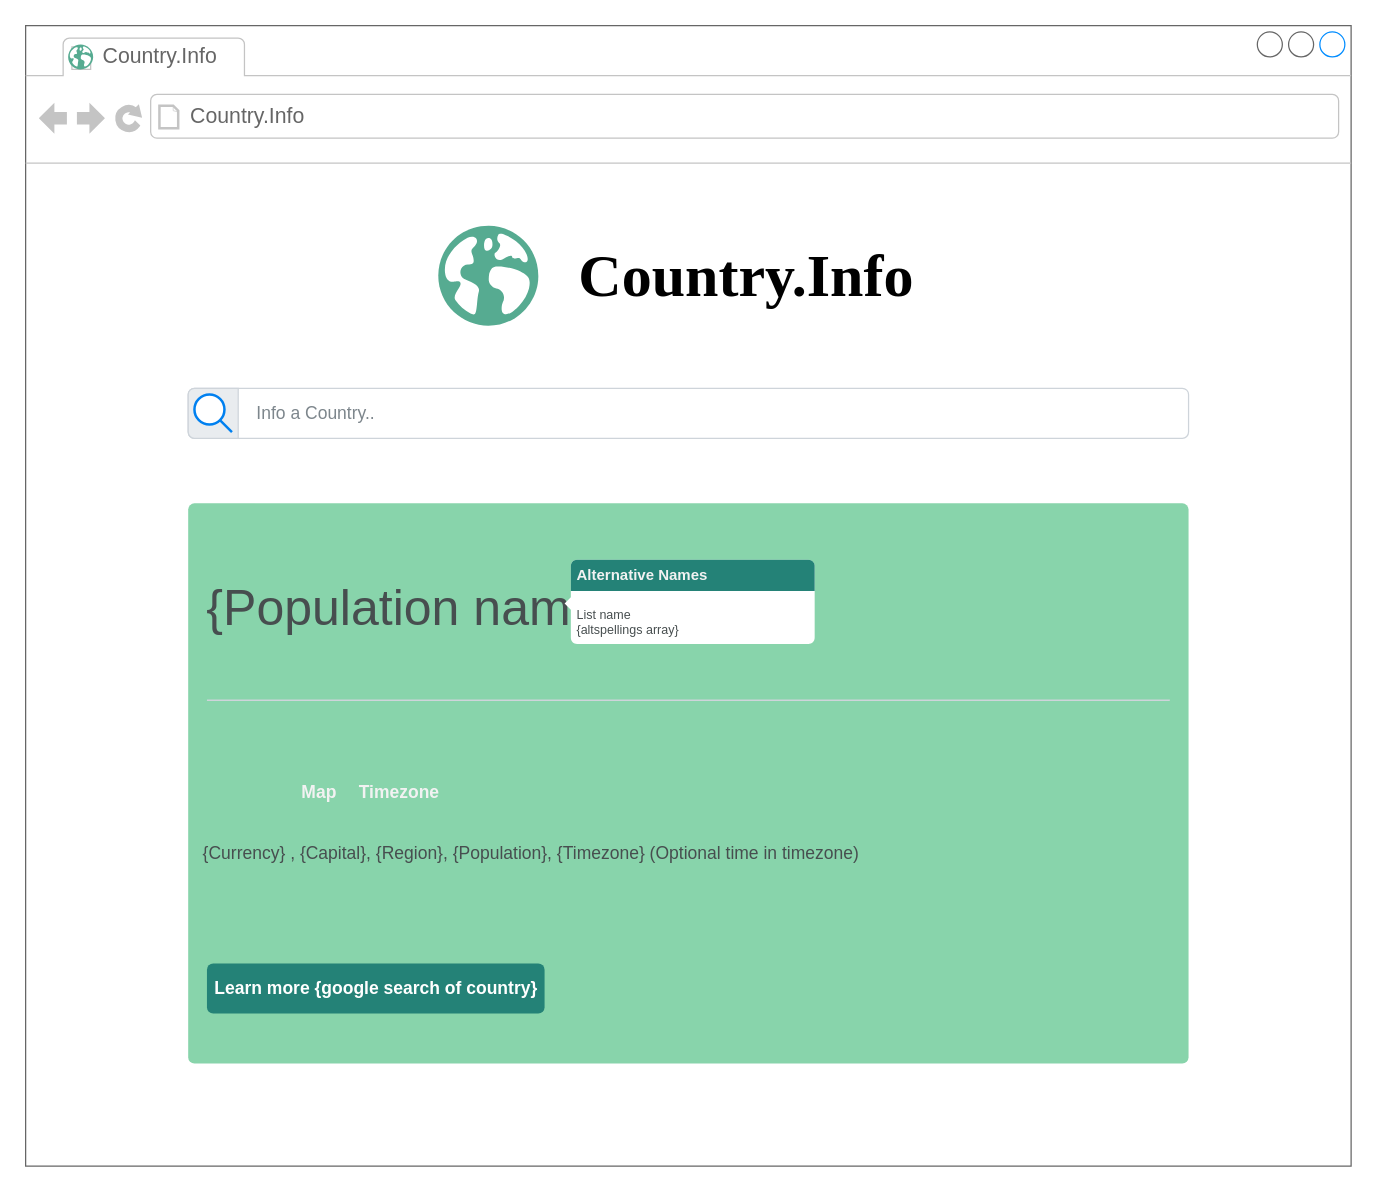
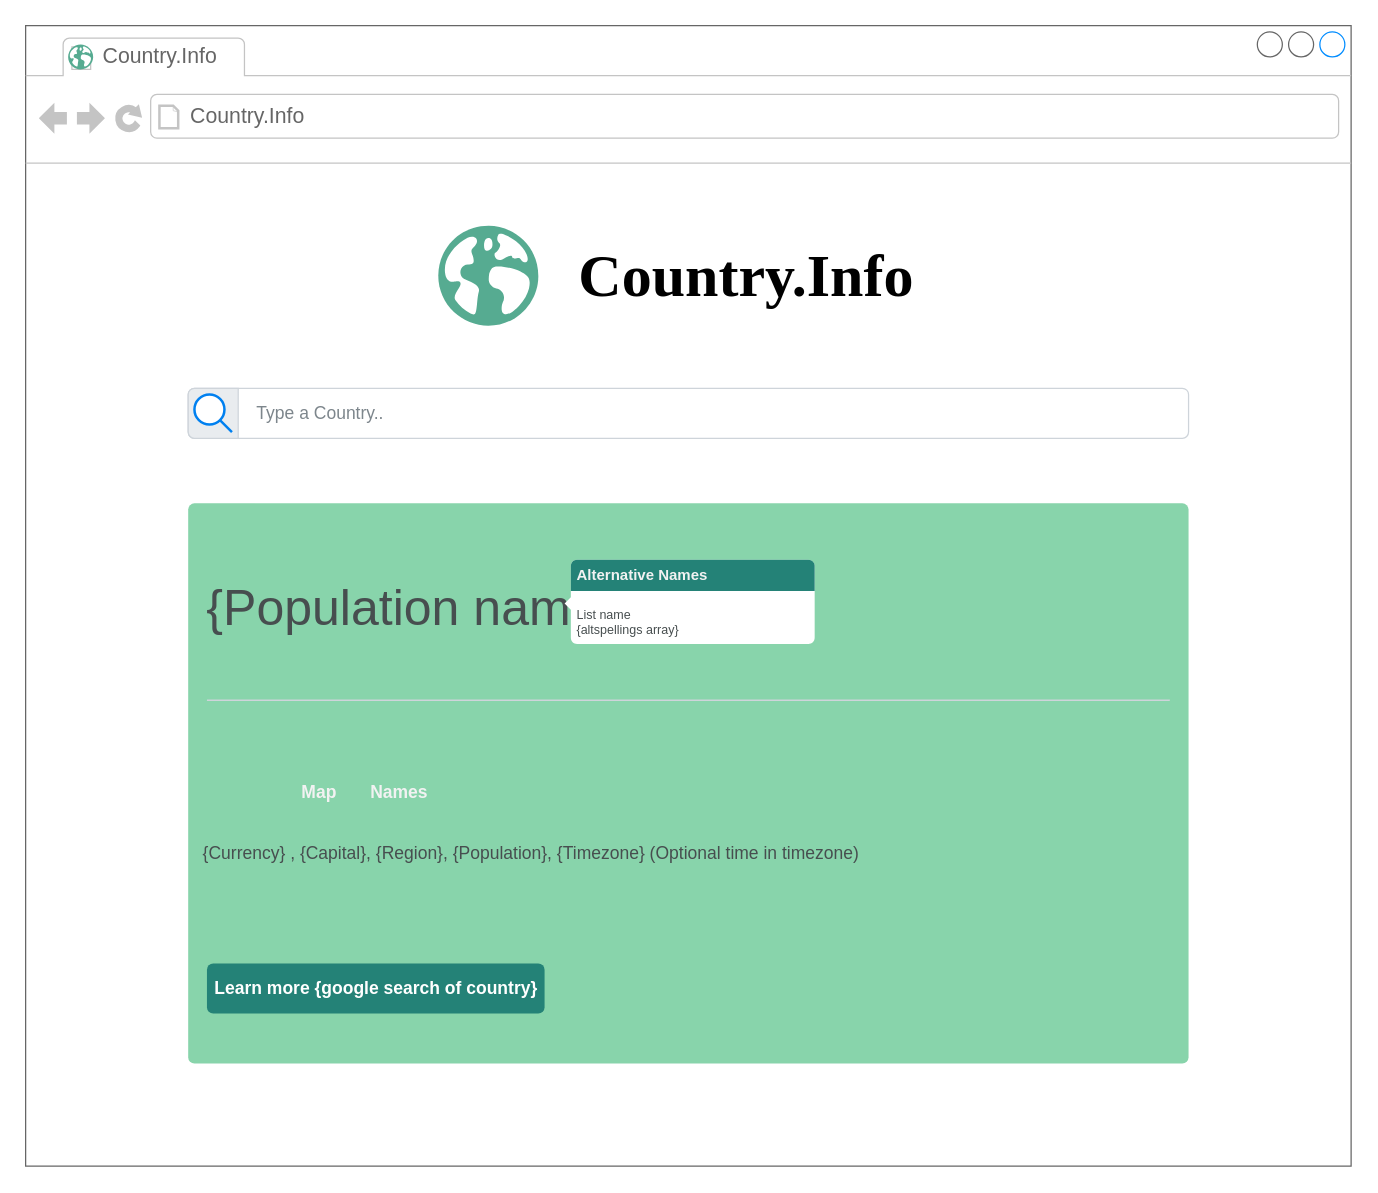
node "Info a Country..": label "Info a Country.." -> "Type a Country.."
node "Timezone": label "Timezone" -> "Names"
